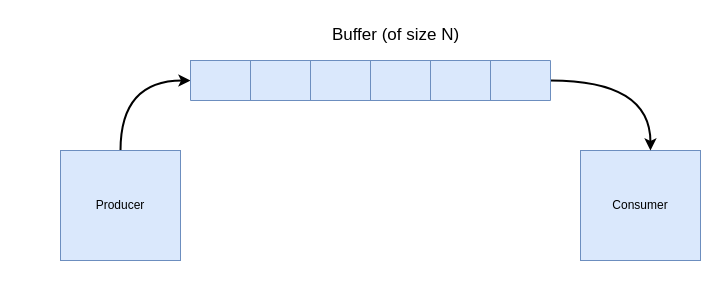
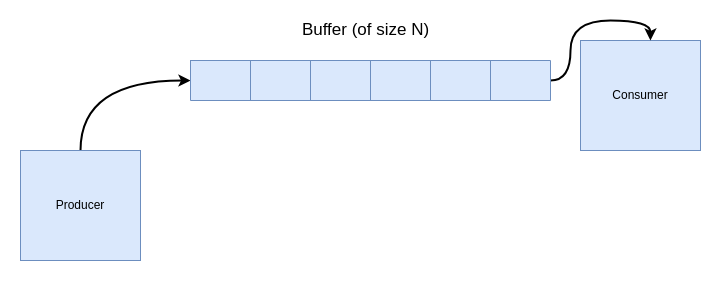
node "Buffer (of size N)": moved (396, 36) -> (366, 31)
node "Producer": moved (121, 206) -> (81, 206)
node "Consumer": moved (641, 206) -> (641, 96)
